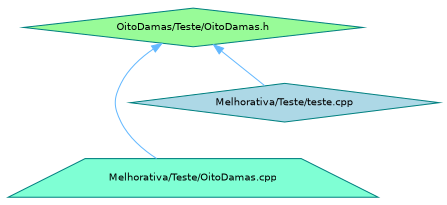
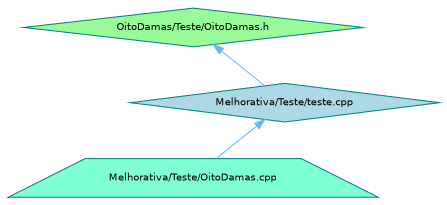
edge "Melhorativa/Teste/OitoDamas.cpp" -> "OitoDamas/Teste/OitoDamas.h": now "Melhorativa/Teste/OitoDamas.cpp" -> "Melhorativa/Teste/teste.cpp"
